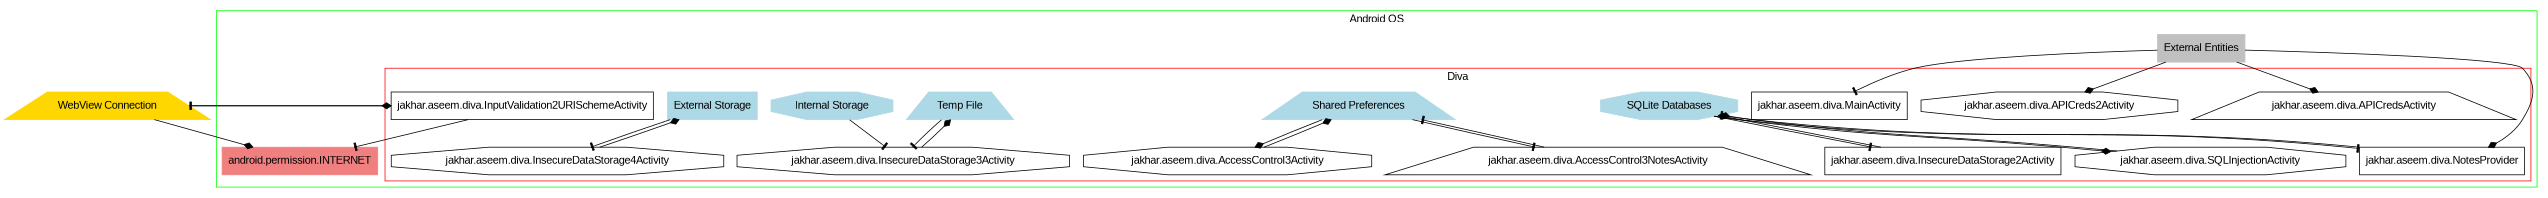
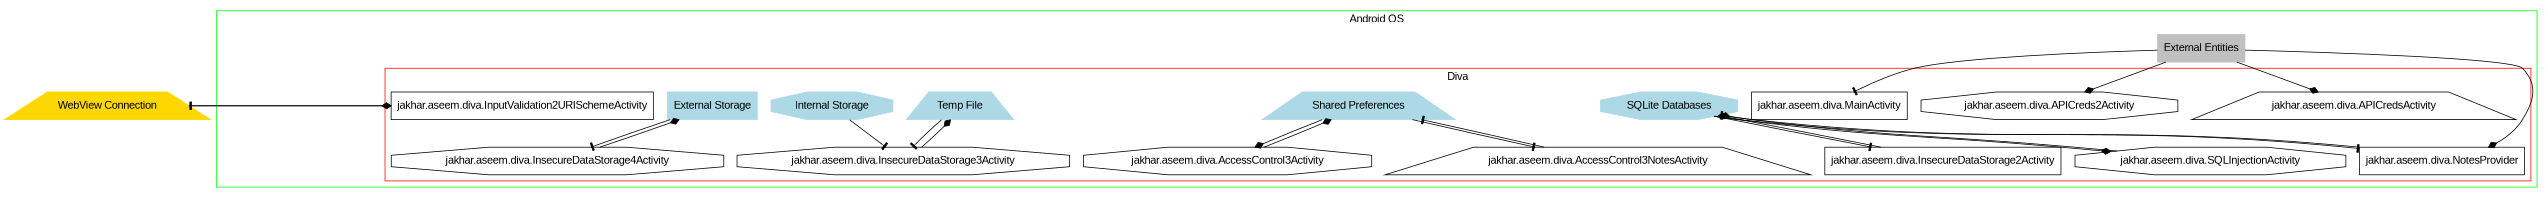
node "android.permission.INTERNET": removed
